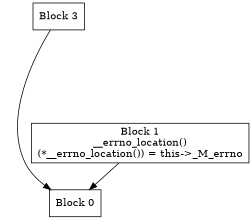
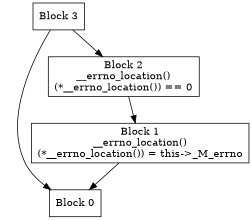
node "Block 2 __errno_location() (*__errno_location()) == 0": added
